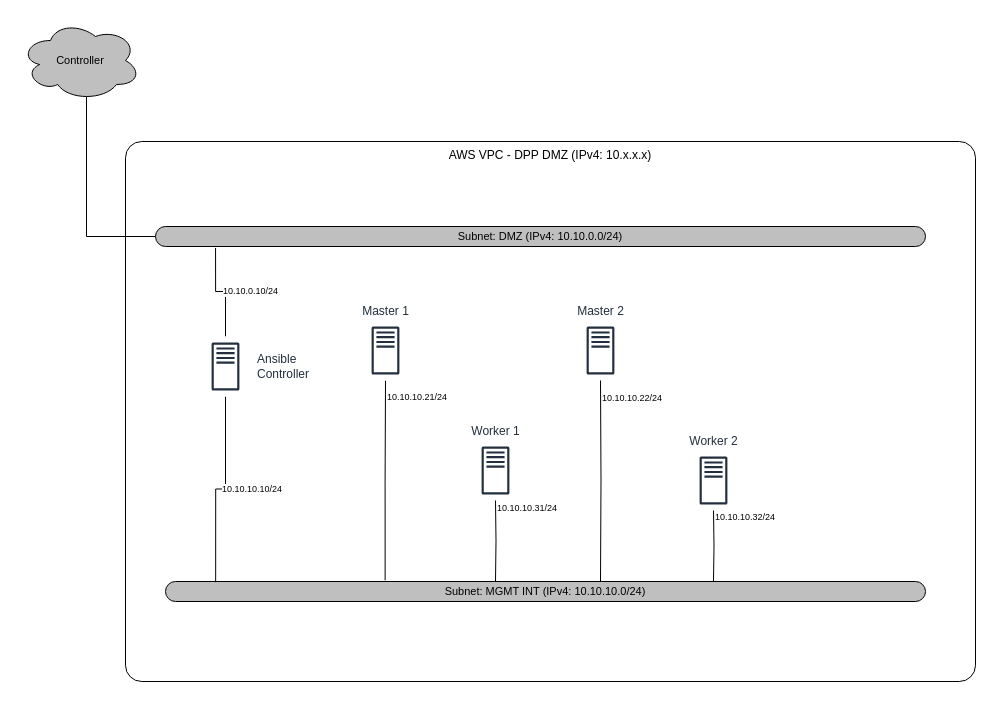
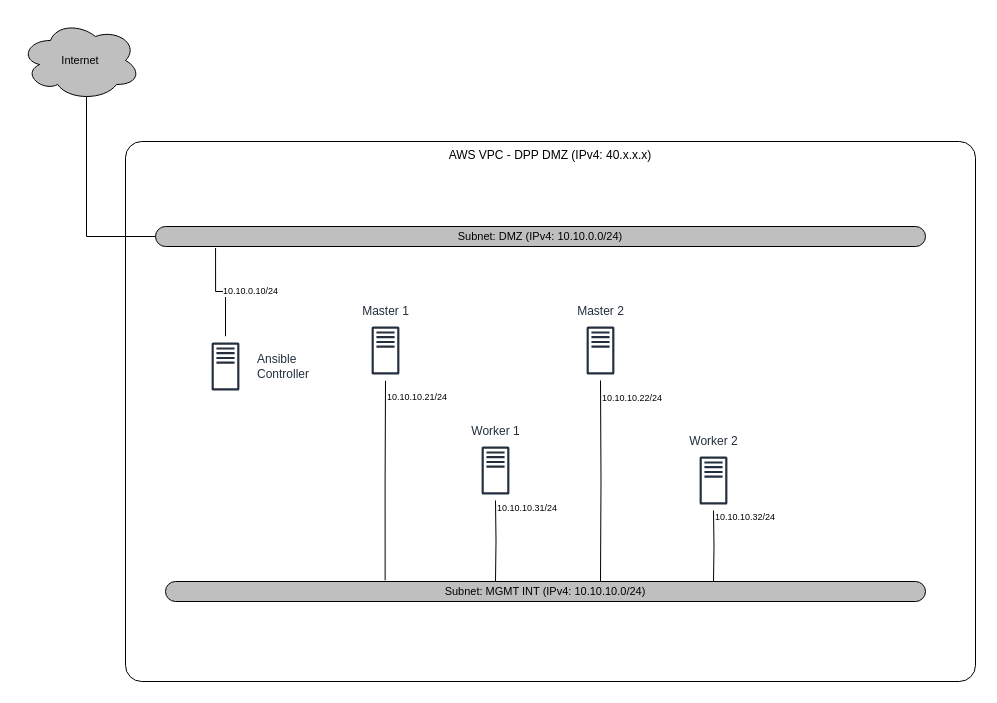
node "Controller": label "Controller" -> "Internet"
node "AWS VPC - DPP DMZ (IPv4: 10.x.x.x)": label "AWS VPC - DPP DMZ (IPv4: 10.x.x.x)" -> "AWS VPC - DPP DMZ (IPv4: 40.x.x.x)"
edge "Ansible Controller" -- "Subnet: MGMT INT (IPv4: 10.10.10.0/24)": removed, label "10.10.10.10/24"
